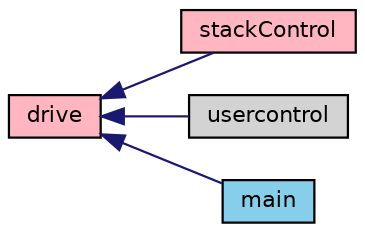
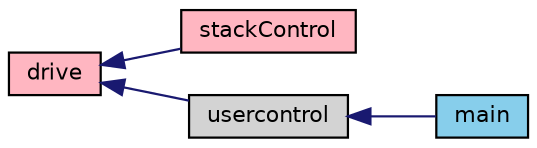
edge "main" -> "drive": now "main" -> "usercontrol"
